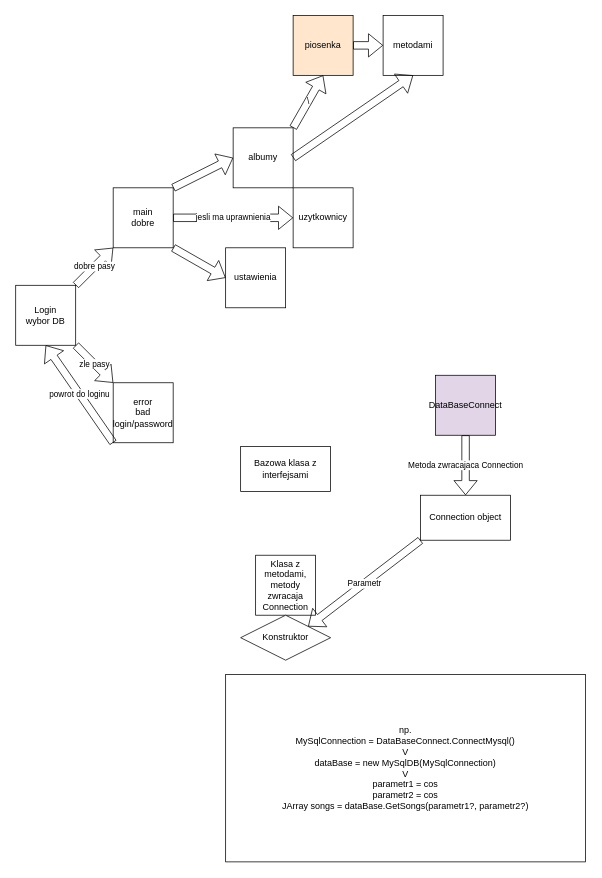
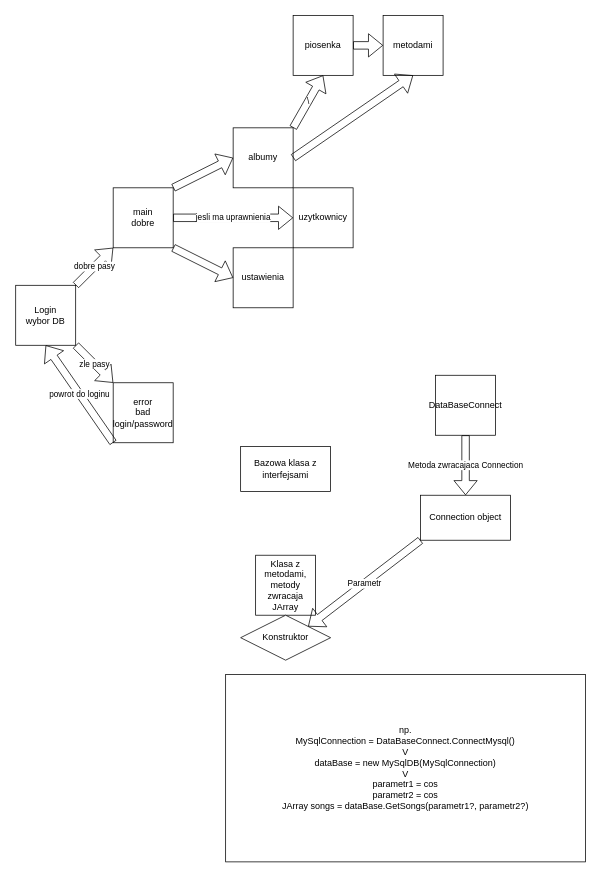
node "piosenka": fillcolor #ffe6cc -> #ffffff
node "ustawienia": moved (255, 278) -> (263, 278)
node "DataBaseConnect": fillcolor #e1d5e7 -> #ffffff
node "Klasa z metodami, metody zwracaja Connection": label "Klasa z metodami, metody zwracaja Connection" -> "Klasa z metodami, metody zwracaja JArray"
